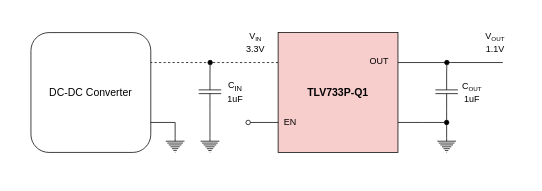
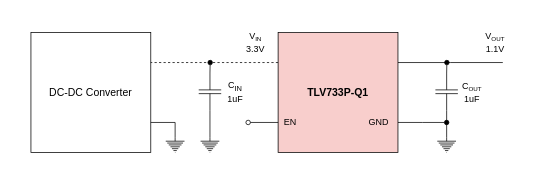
node "OUT": removed
node "DC-DC Converter": shape rounded rectangle -> rectangle
node "GND": added
